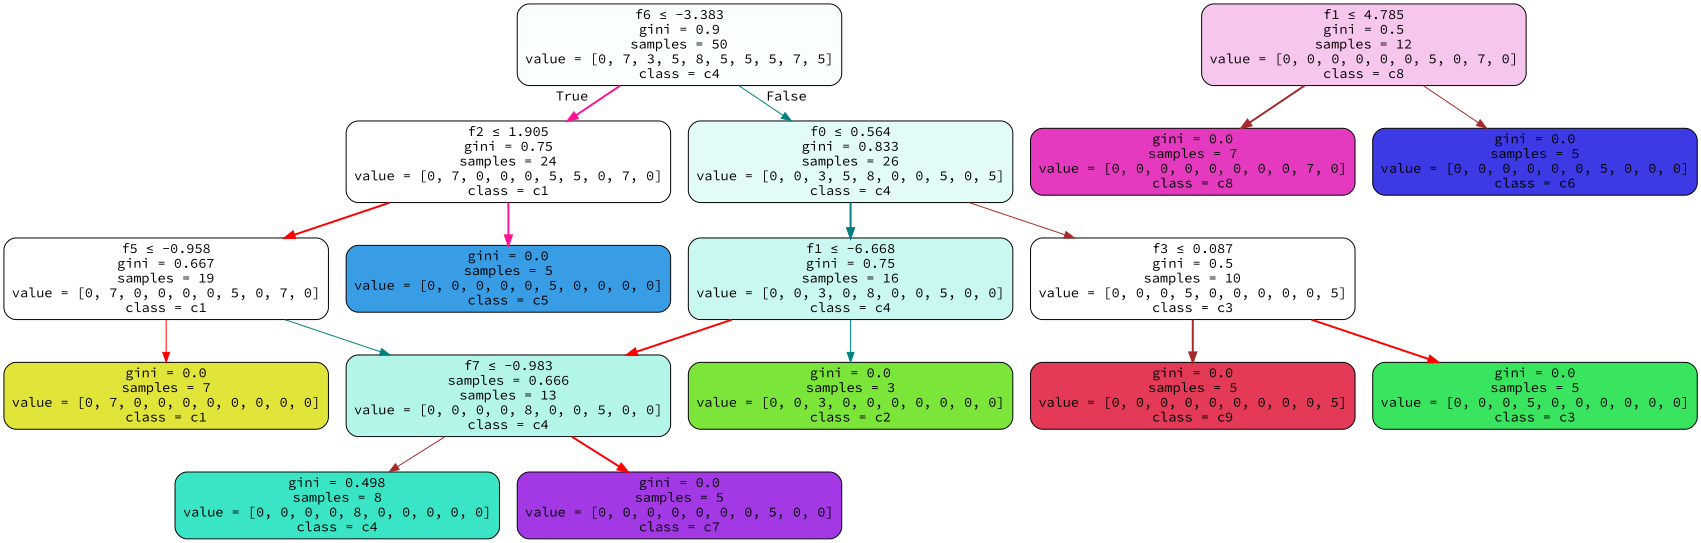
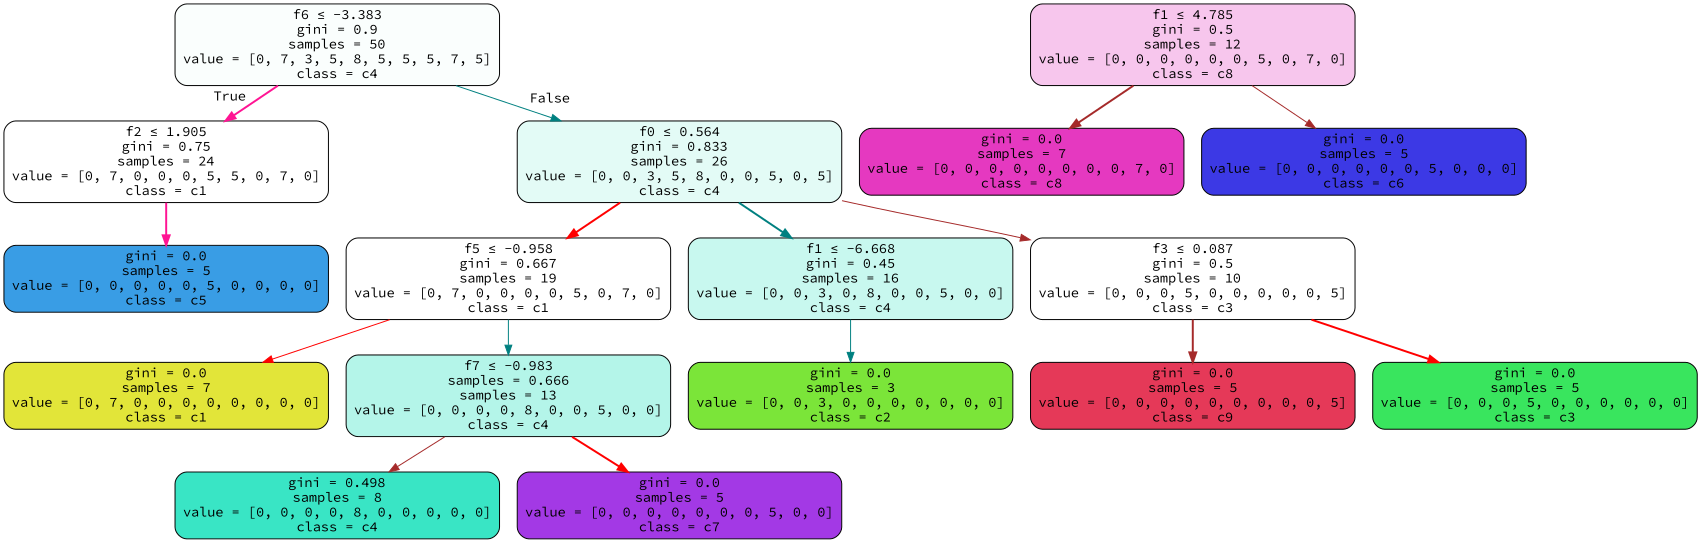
edge "f2 ≤ 1.905" -> "f5 ≤ -0.958": now "f0 ≤ 0.564" -> "f5 ≤ -0.958"
node "f1 ≤ -6.668": text "gini = 0.75" -> "gini = 0.45"
edge "f1 ≤ -6.668" -> "f7 ≤ -0.983": removed
